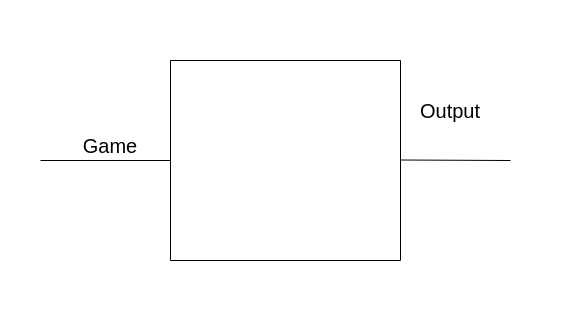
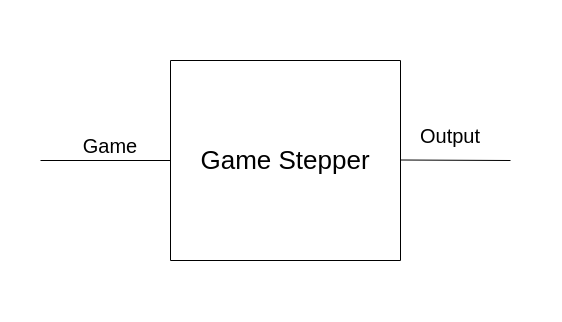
node "Output": moved (451, 111) -> (451, 136)
node "Game Stepper": added
